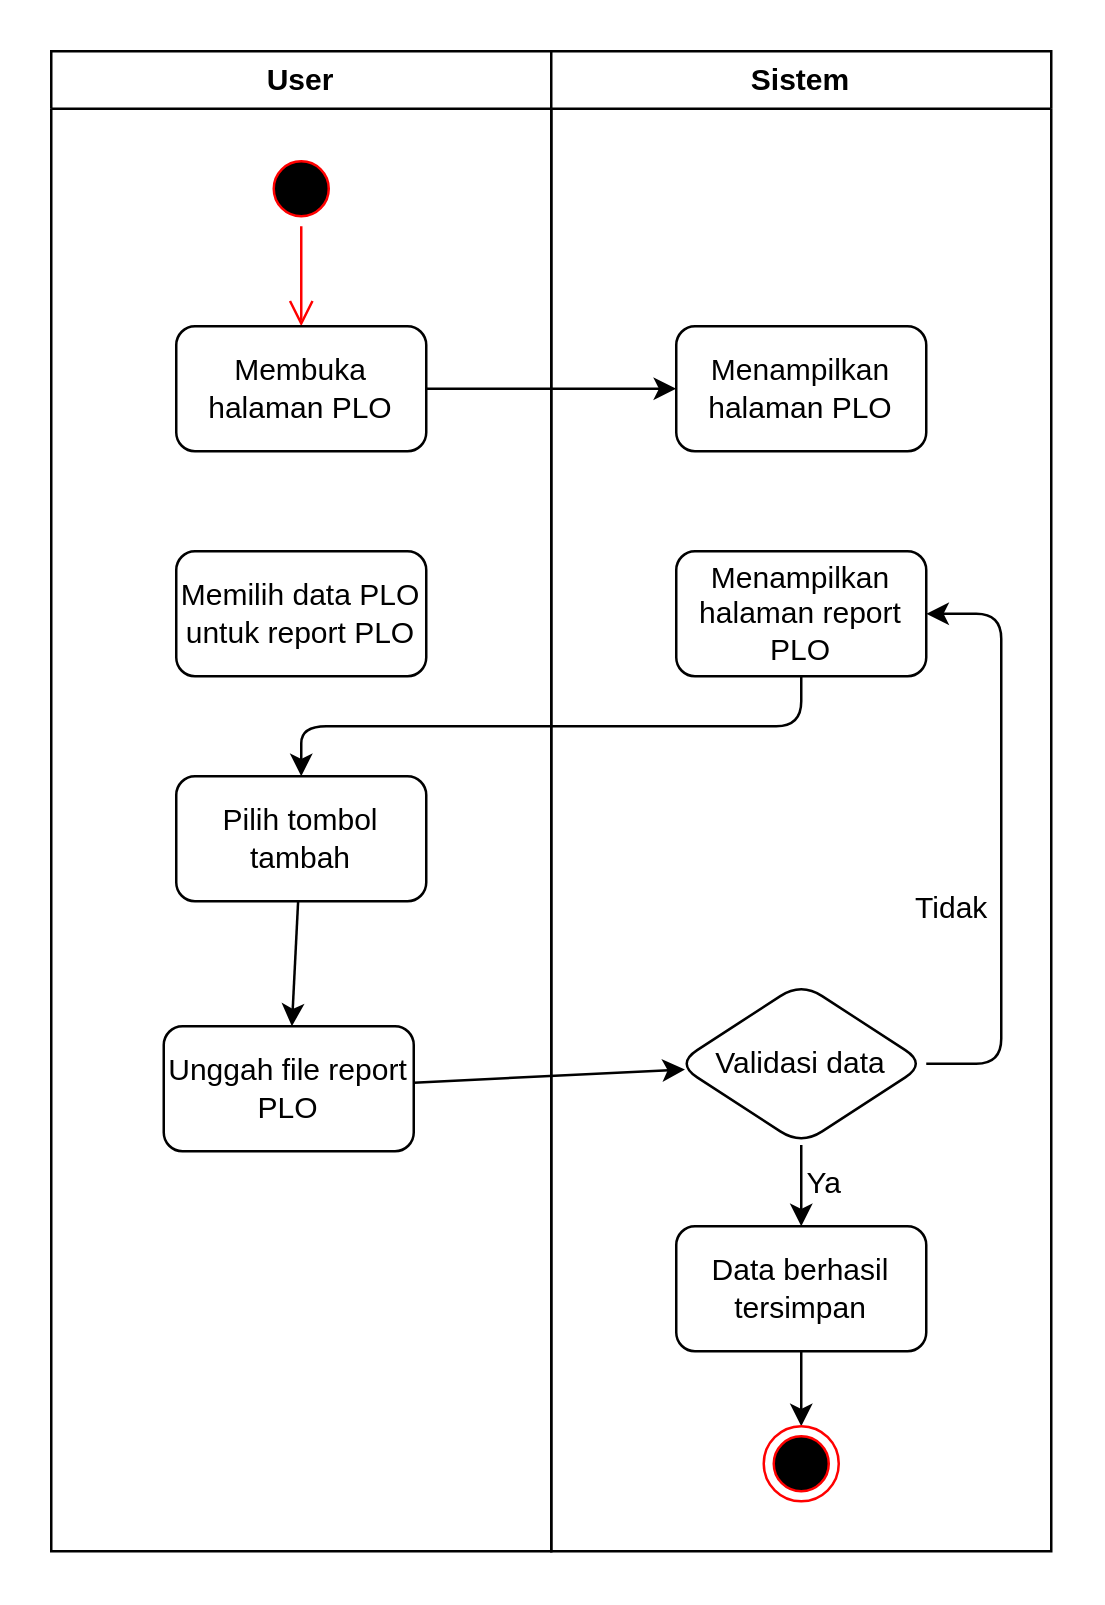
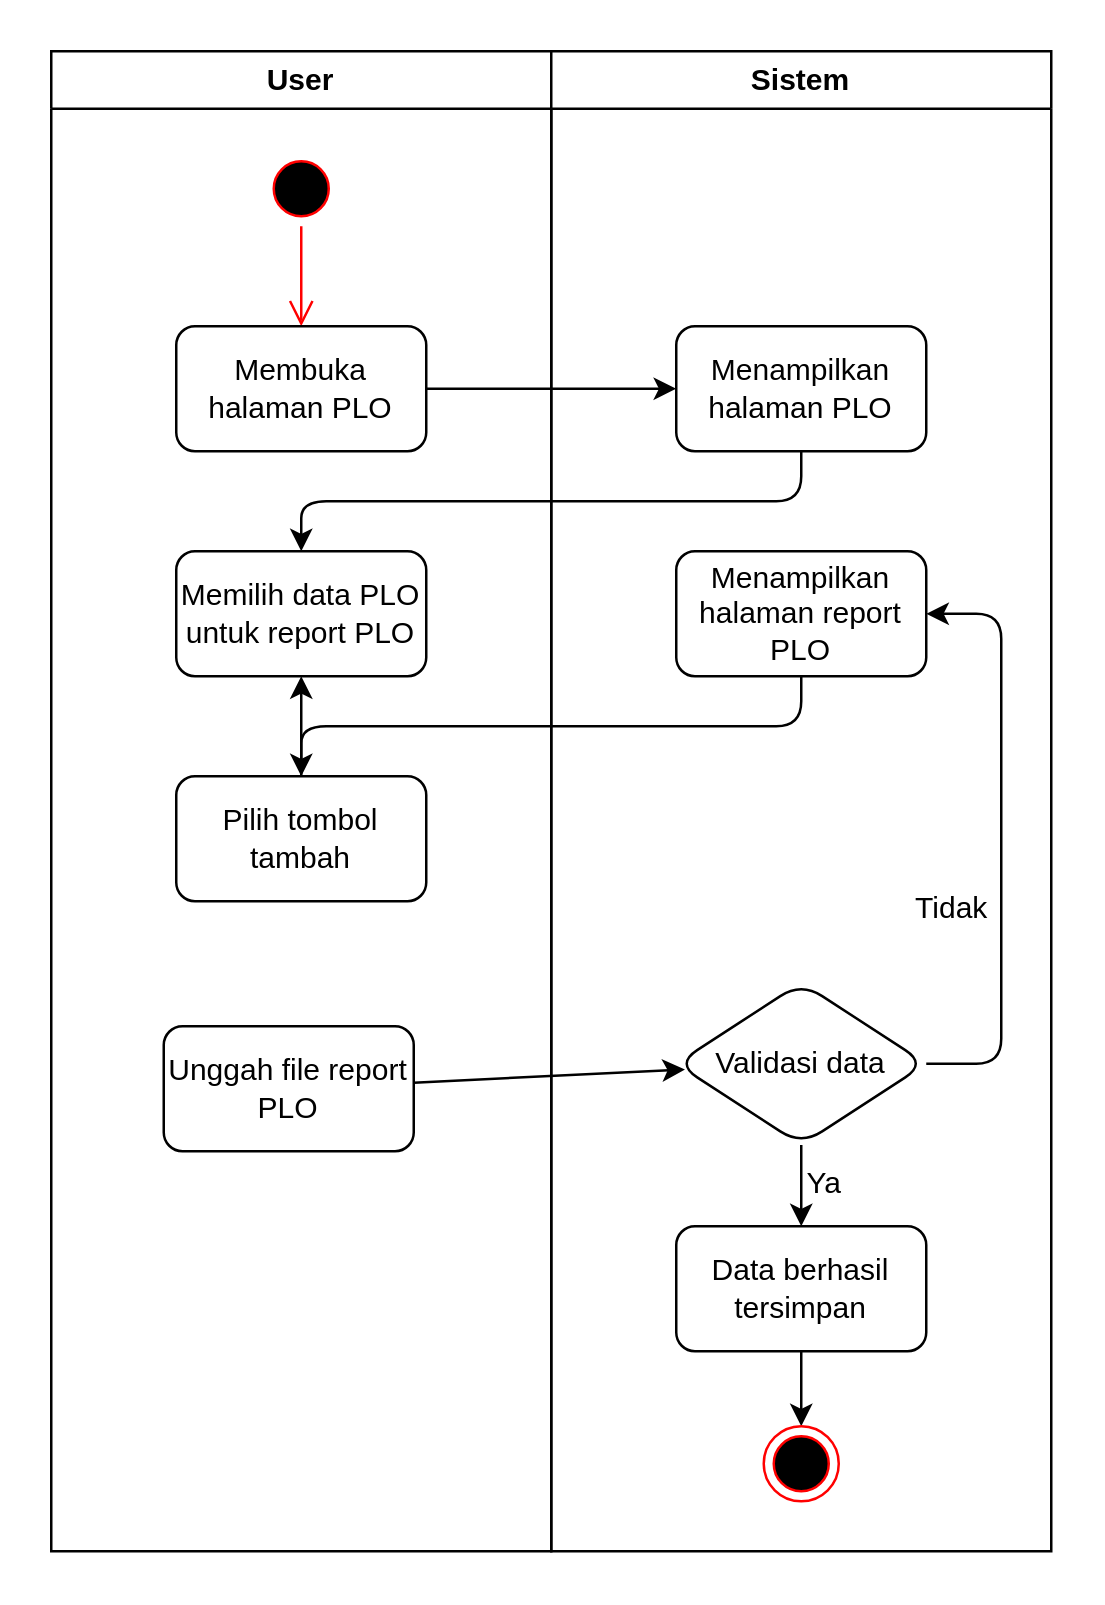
edge "Menampilkan halaman PLO" -> "Memilih data PLO untuk report PLO": added
edge "Pilih tombol tambah" -> "Unggah file report PLO": now "Pilih tombol tambah" -> "Memilih data PLO untuk report PLO"
